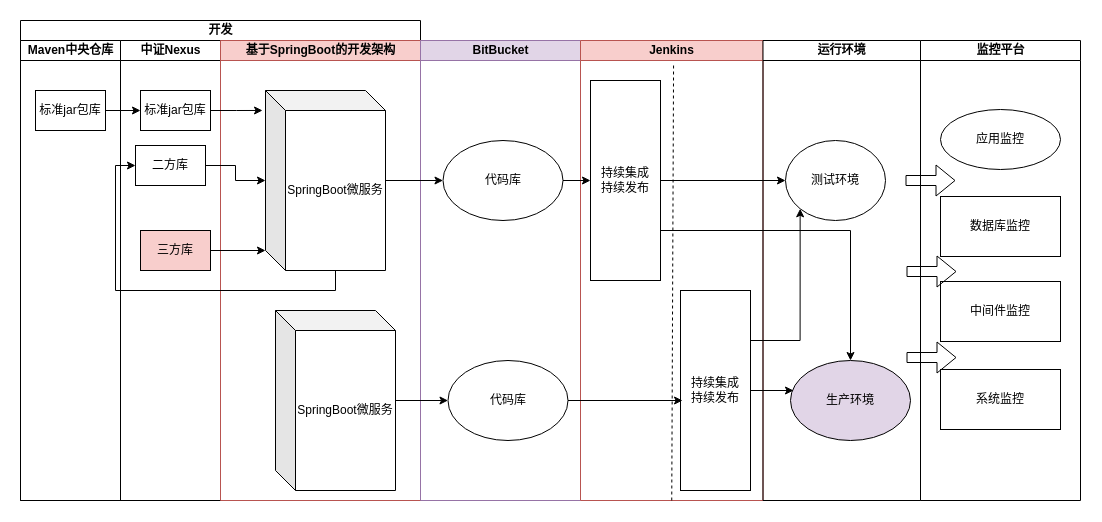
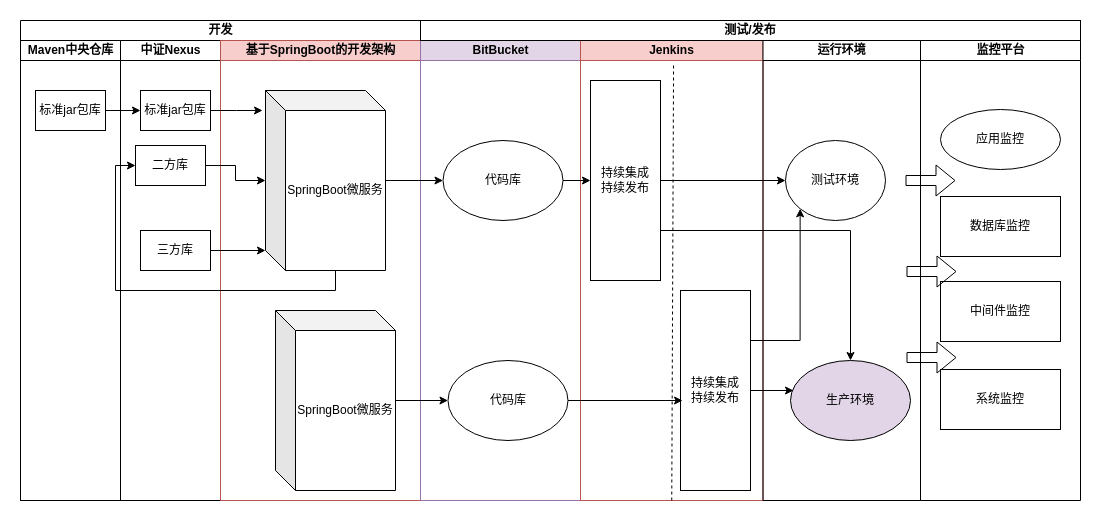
node "测试/发布": added
node "三方库": fillcolor #f8cecc -> #ffffff
